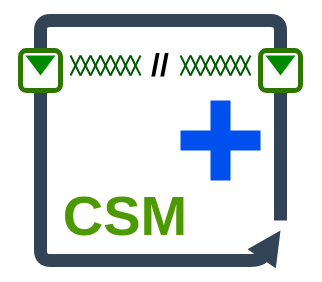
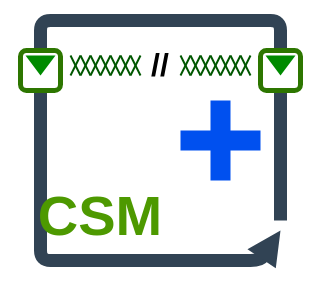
node "CSM": moved (126, 216) -> (101, 216)
